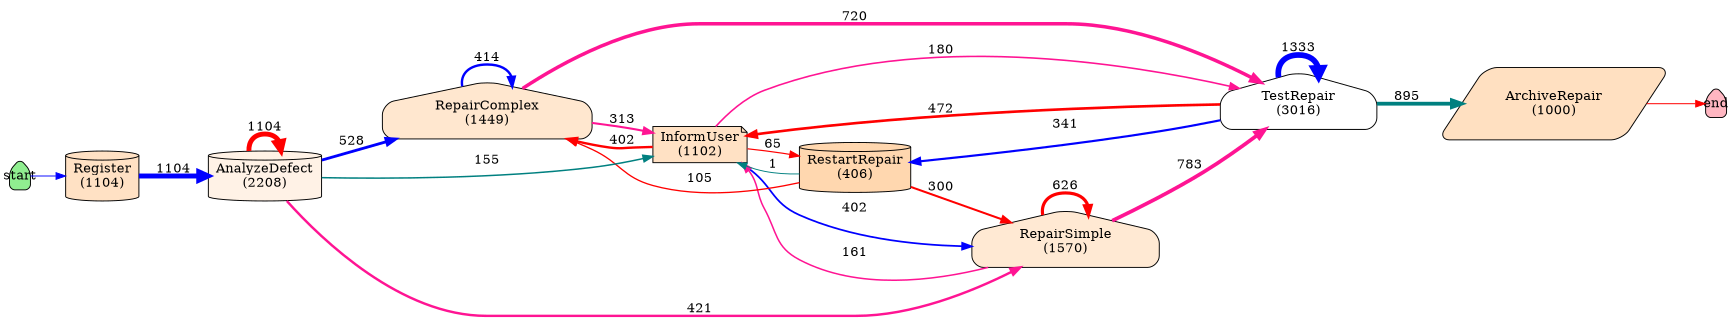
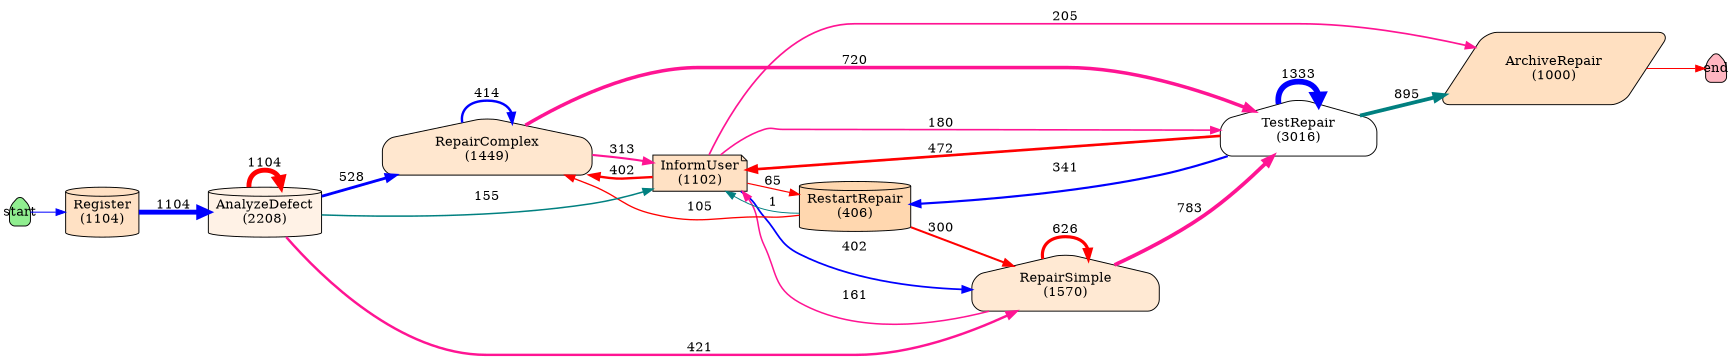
edge "InformUser (1102)" -> "ArchiveRepair (1000)": added, label "205"
